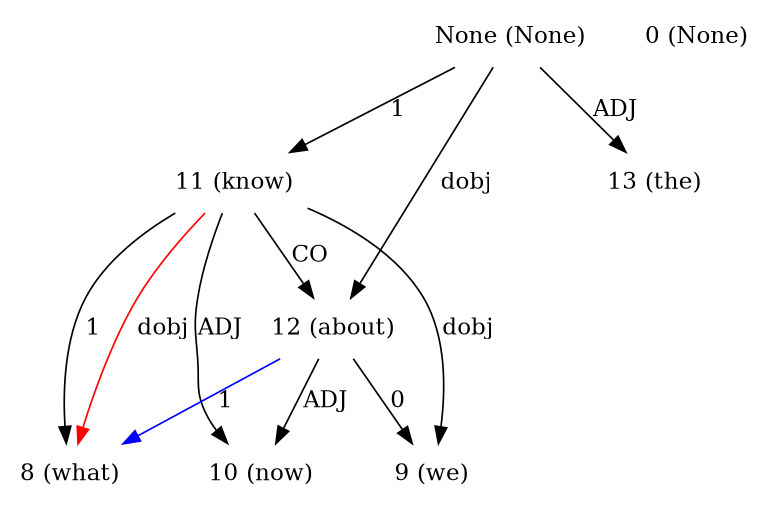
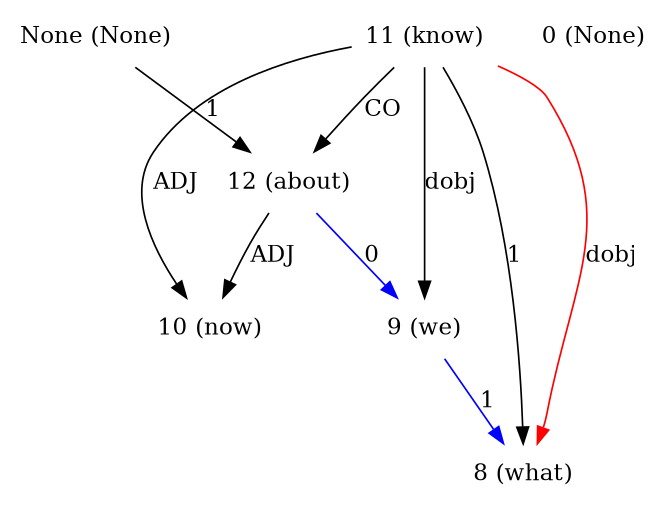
edge "None (None)" -> "11 (know)": removed, label "1"
edge "None (None)" -> "12 (about)": label "dobj" -> "1"
node "13 (the)": removed
edge "12 (about)" -> "9 (we)": color black -> blue
edge "12 (about)" -> "8 (what)": now "9 (we)" -> "8 (what)"
